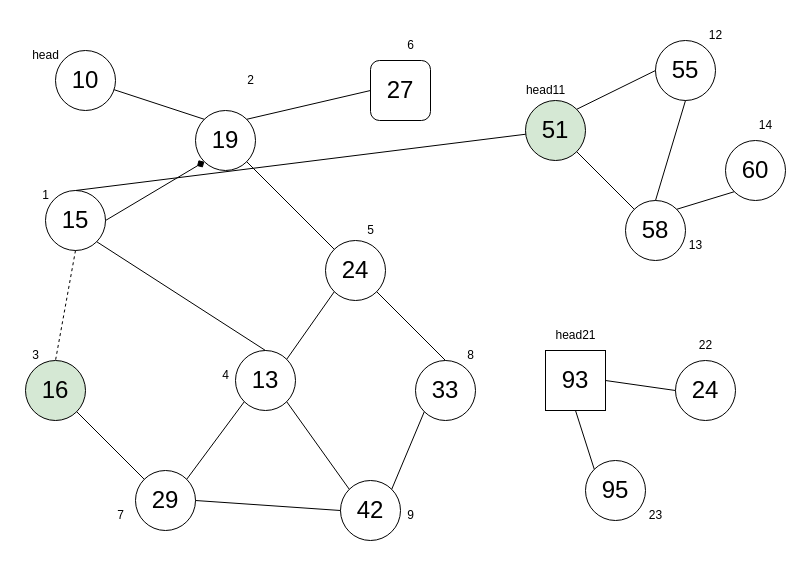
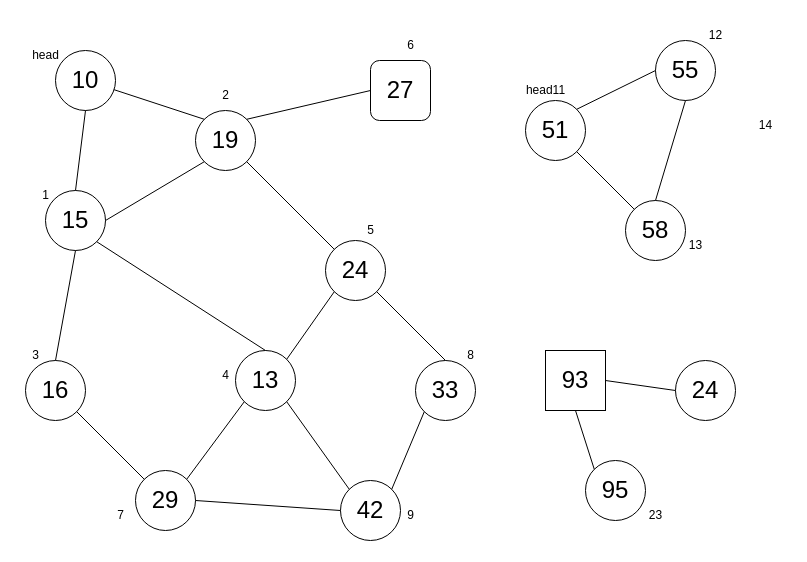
node "2": moved (251, 81) -> (226, 96)
node "51": fillcolor #d5e8d4 -> #ffffff
edge "51" -- "15": now "10" -- "15"
edge "15" -> "19": arrowhead diamond -> none
node "60": removed
edge "60" -- "58": removed
edge "15" -- "16": style dashed -> solid
node "head21": removed
node "22": removed
node "16": fillcolor #d5e8d4 -> #ffffff
